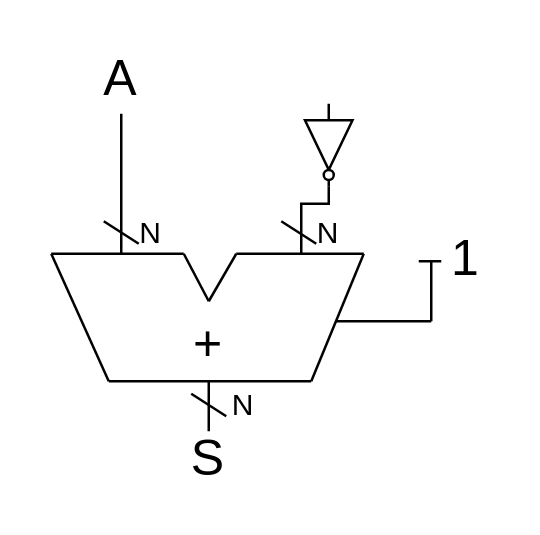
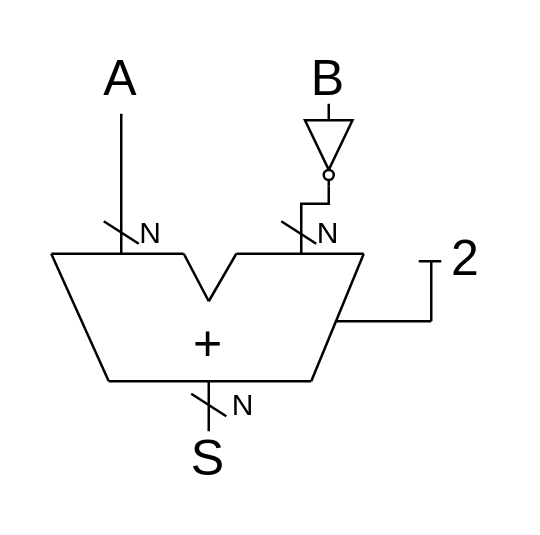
node "B": added
node "1": label "1" -> "2"
